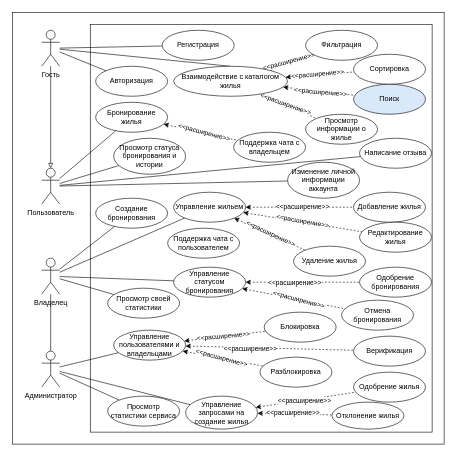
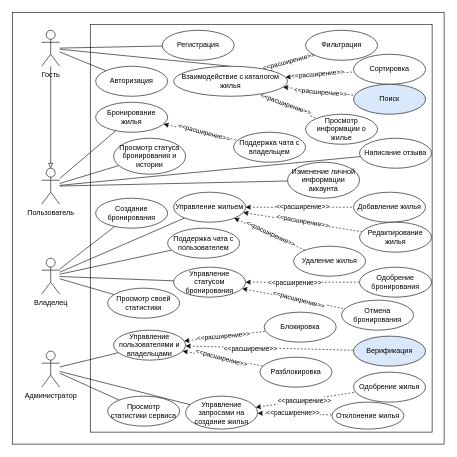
edge "Владелец" -- "Администратор": now "Владелец" -- "Поддержка чата с пользователем"
node "Верификация": fillcolor #ffffff -> #dae8fc
